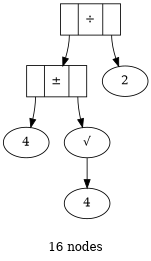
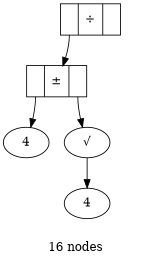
node "2": removed
